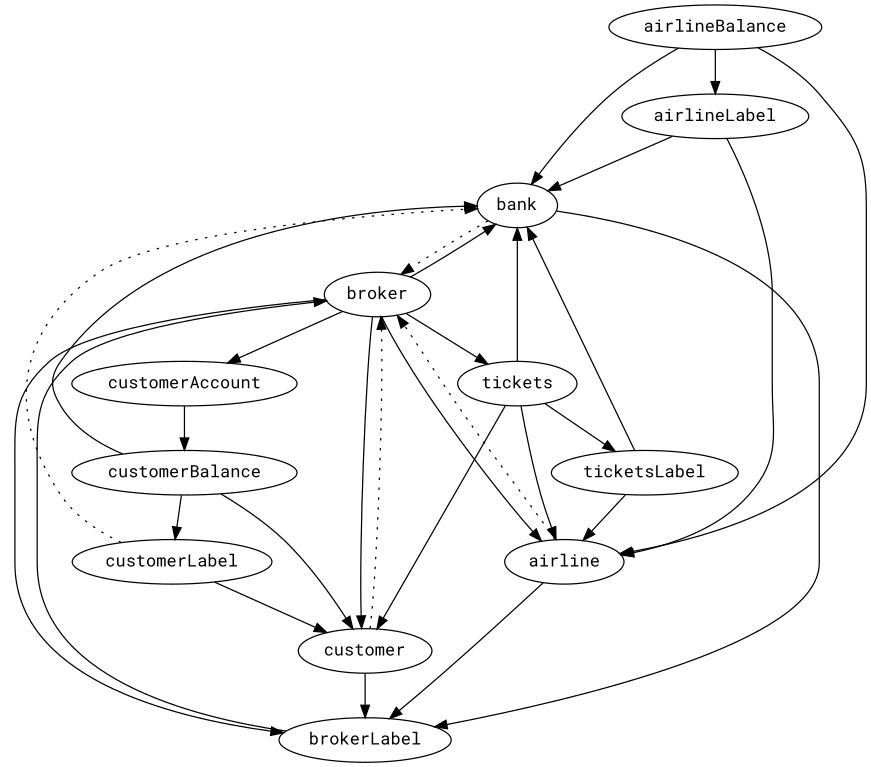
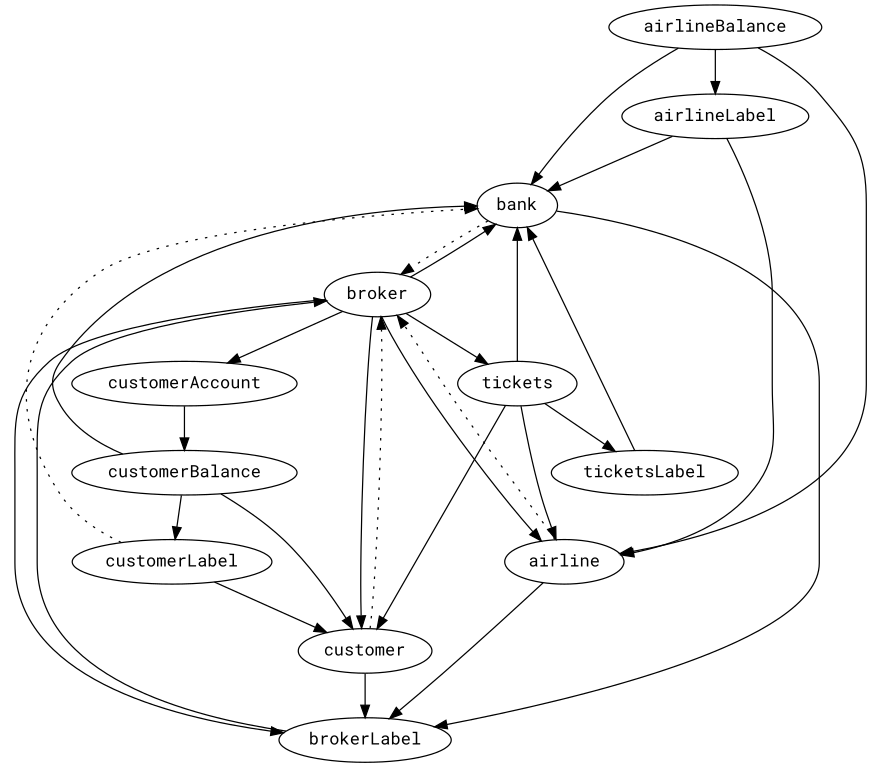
edge "ticketsLabel" -> "airline": removed
